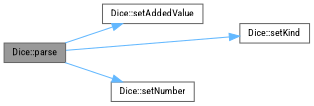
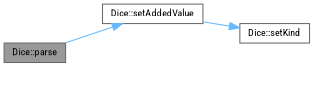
edge "Dice::parse" -> "Dice::setKind": now "Dice::setAddedValue" -> "Dice::setKind"
node "Dice::setNumber": removed
